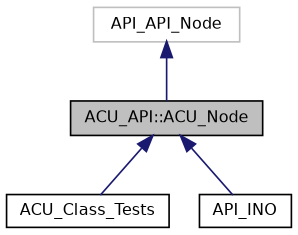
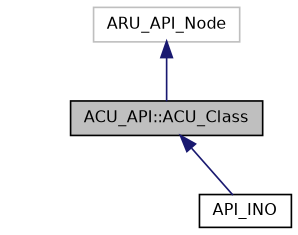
node "API_API_Node": label "API_API_Node" -> "ARU_API_Node"
node "ACU_API::ACU_Node": label "ACU_API::ACU_Node" -> "ACU_API::ACU_Class"
node "ACU_Class_Tests": removed
